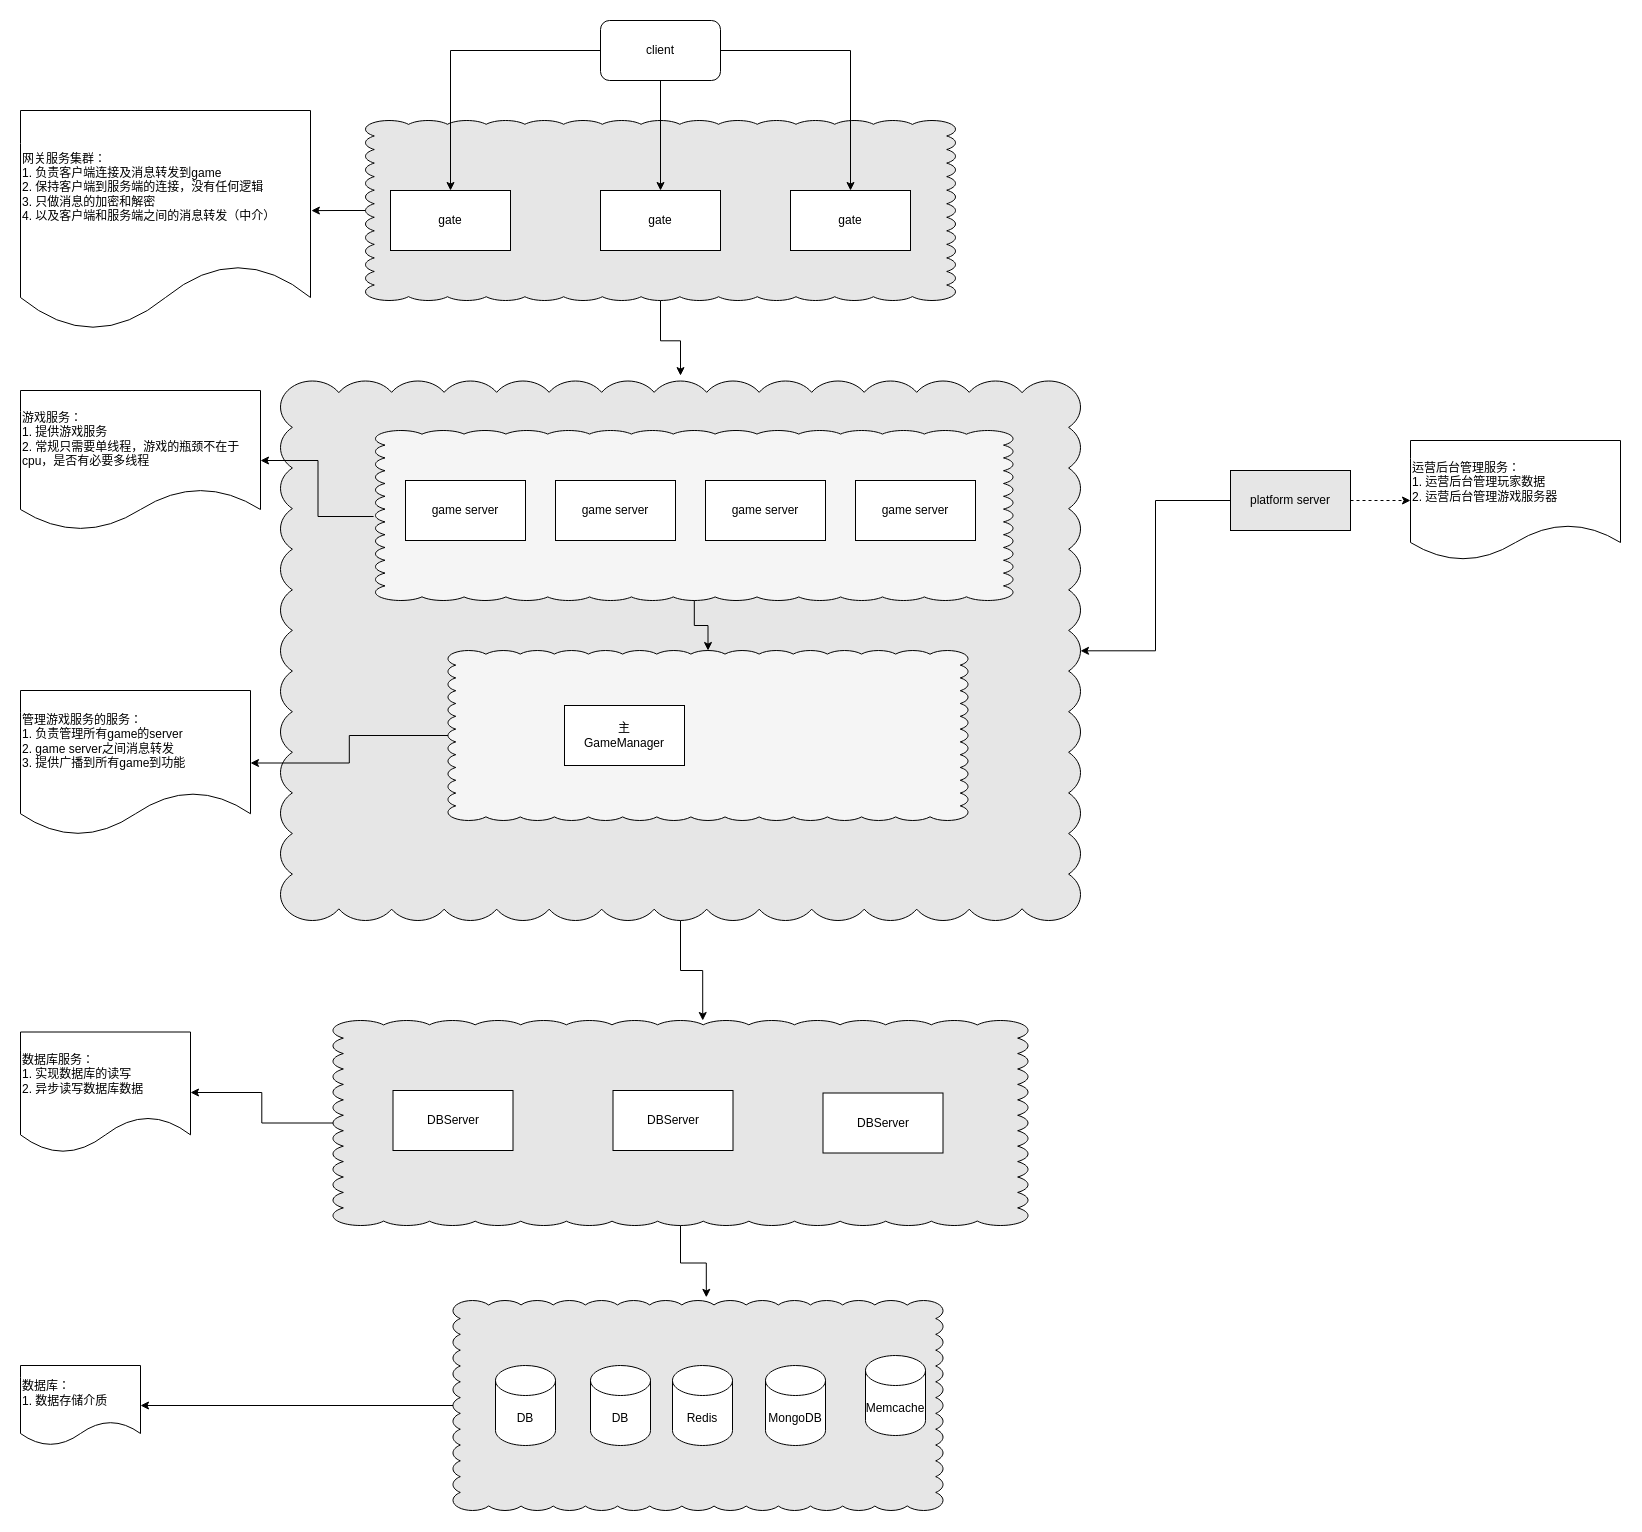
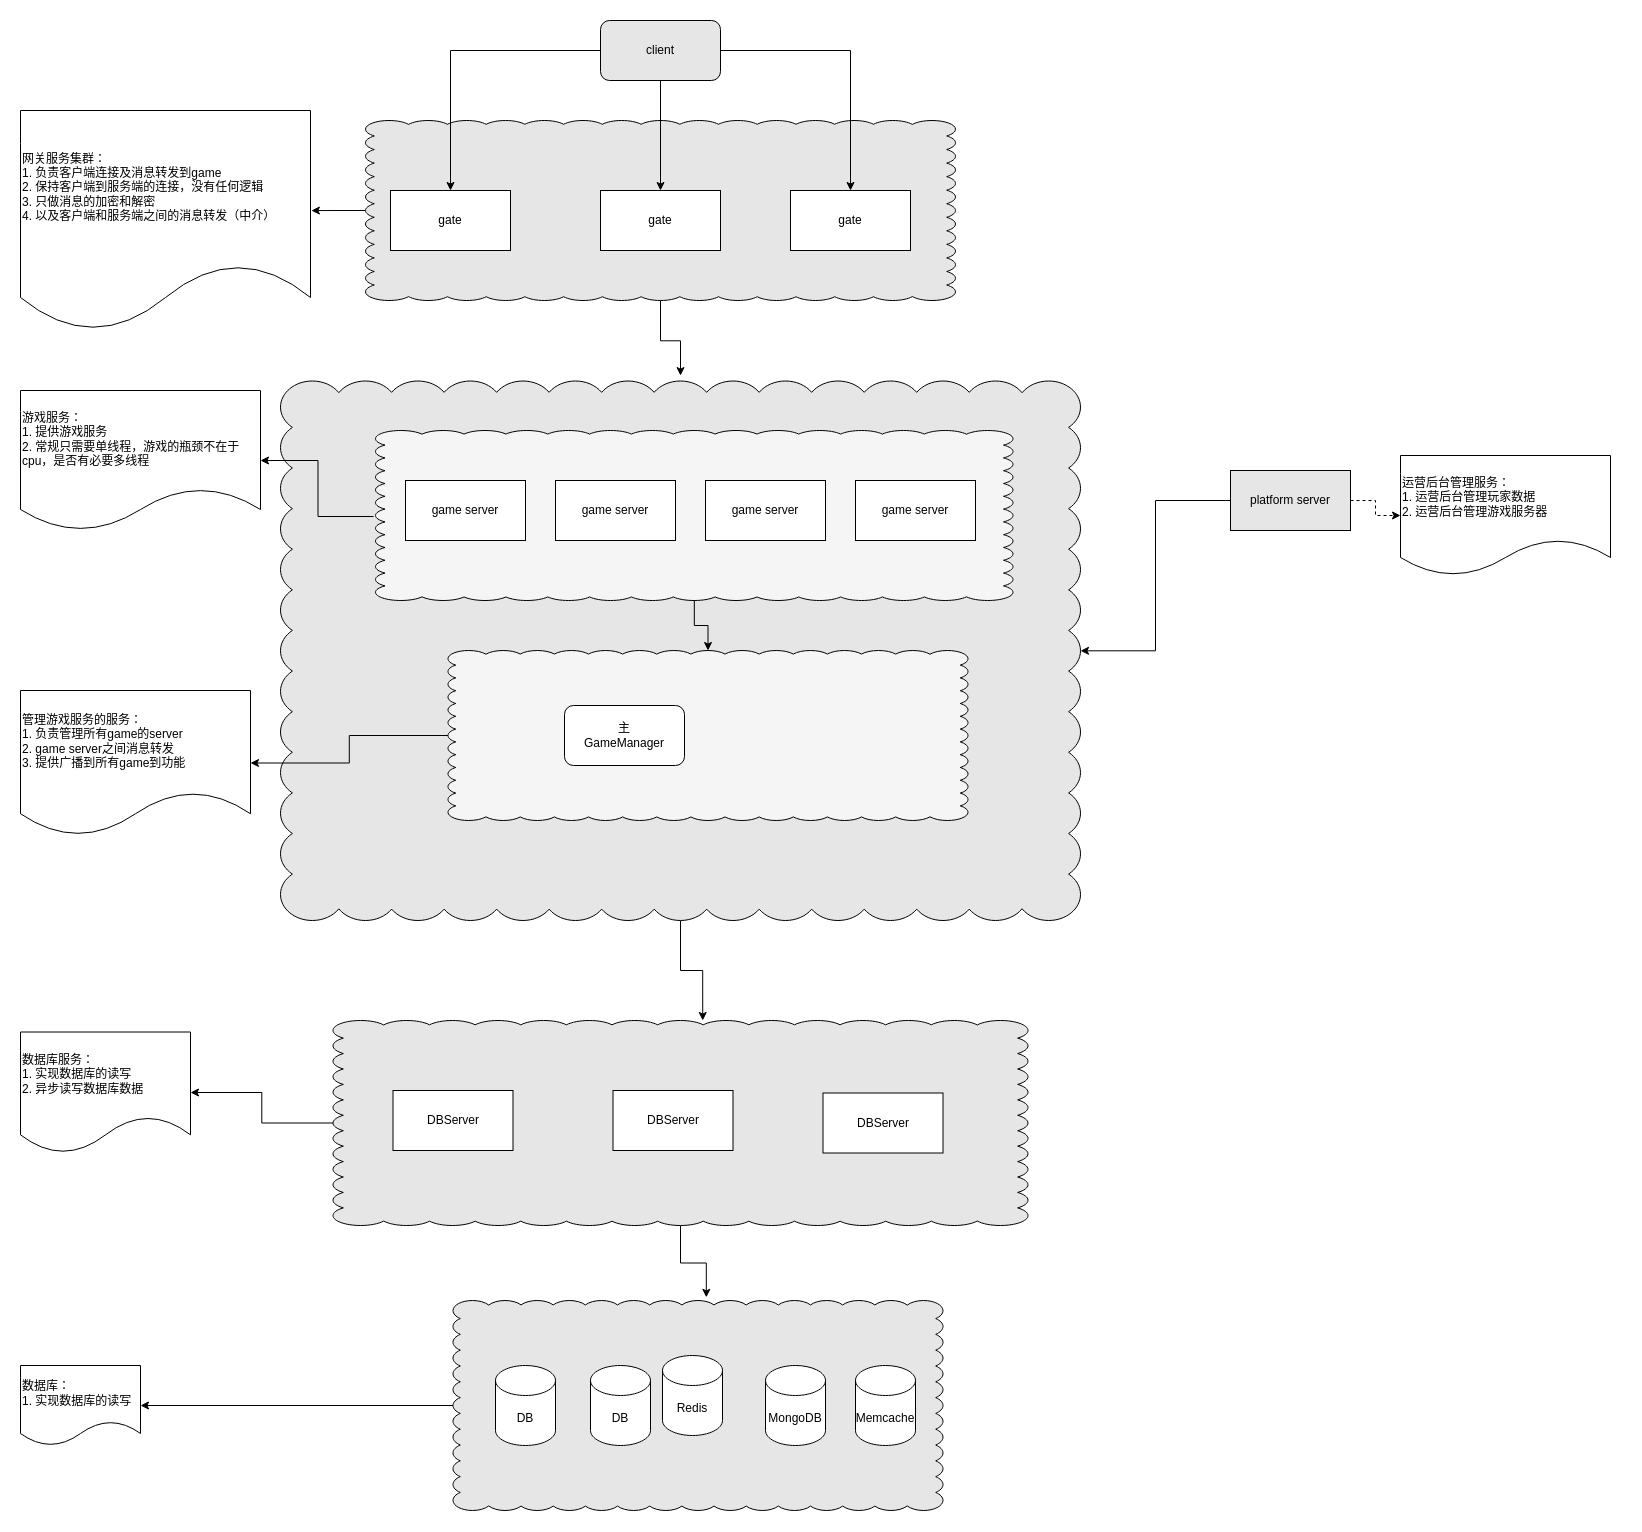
node "client": fillcolor #ffffff -> #e6e6e6
node "运营后台管理服务： 1. 运营后台管理玩家数据 2. 运营后台管理游戏服务器": moved (1516, 501) -> (1506, 516)
node "主 GameManager": shape rectangle -> rounded rectangle
node "数据库： 1. 数据存储介质": label "数据库： 1. 数据存储介质" -> "数据库： 1. 实现数据库的读写"
node "Memcache": moved (896, 1396) -> (886, 1406)
node "Redis": moved (703, 1406) -> (693, 1396)
